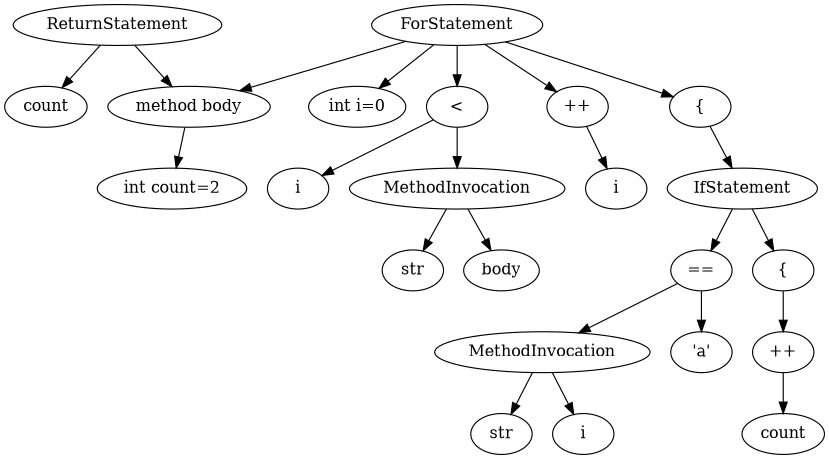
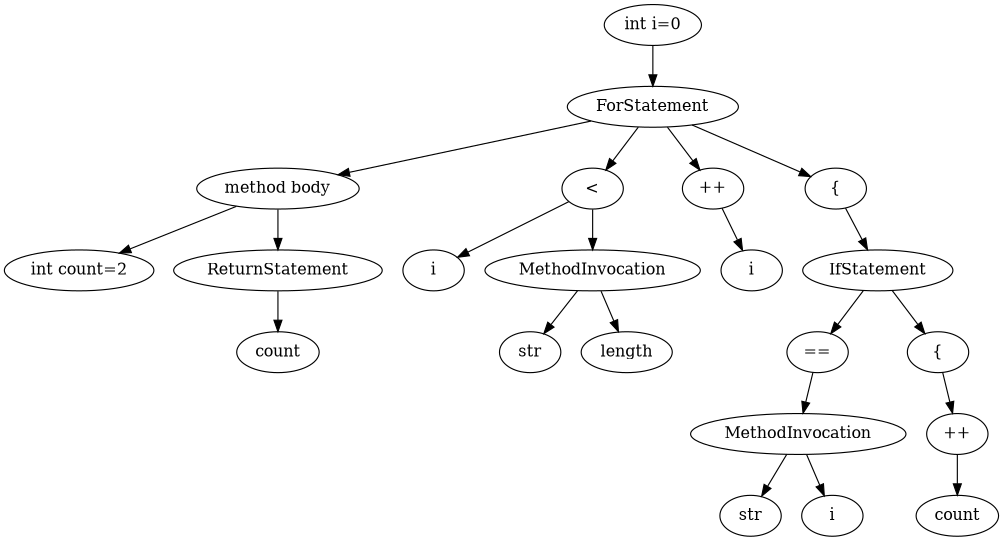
edge "ReturnStatement" -> "method body": reversed
edge "ForStatement" -> "int i=0": reversed
node "body": label "body" -> "length"
node "'a'": removed
